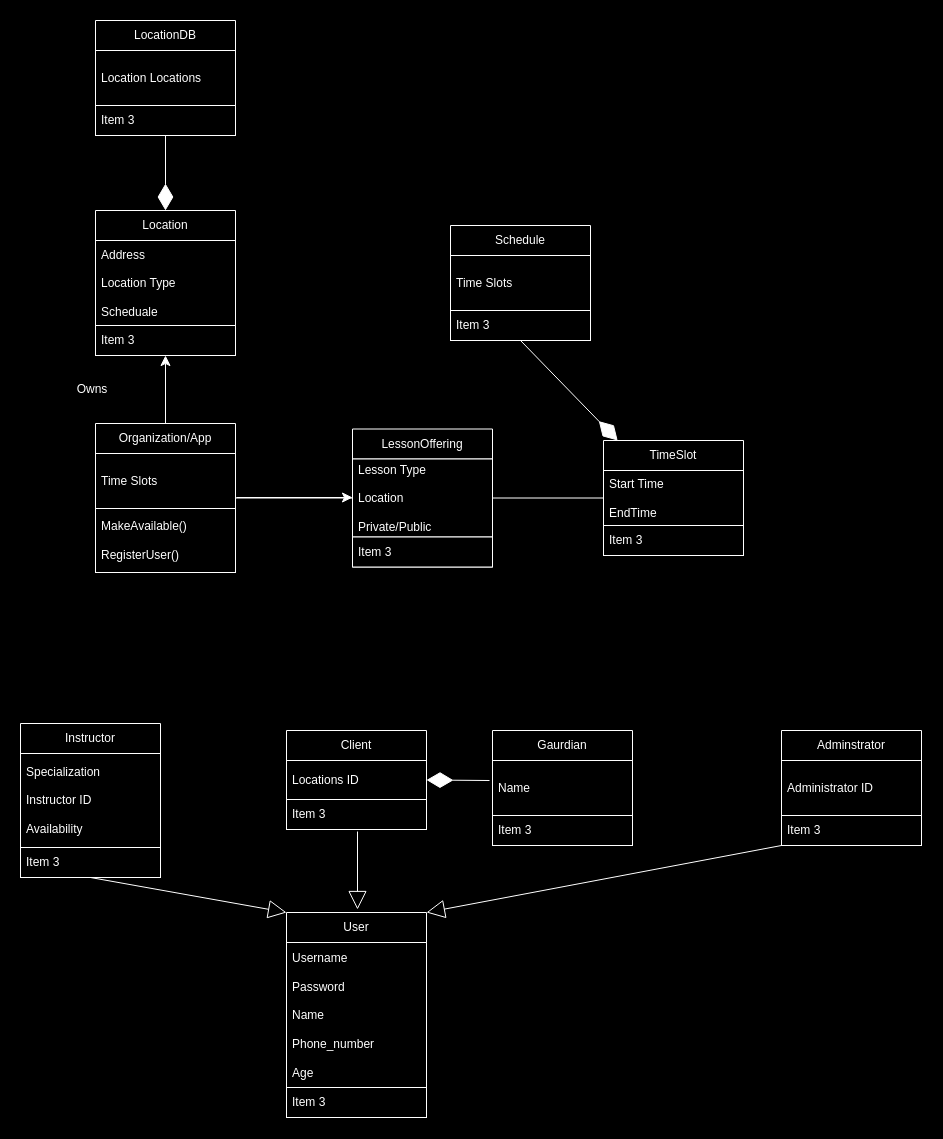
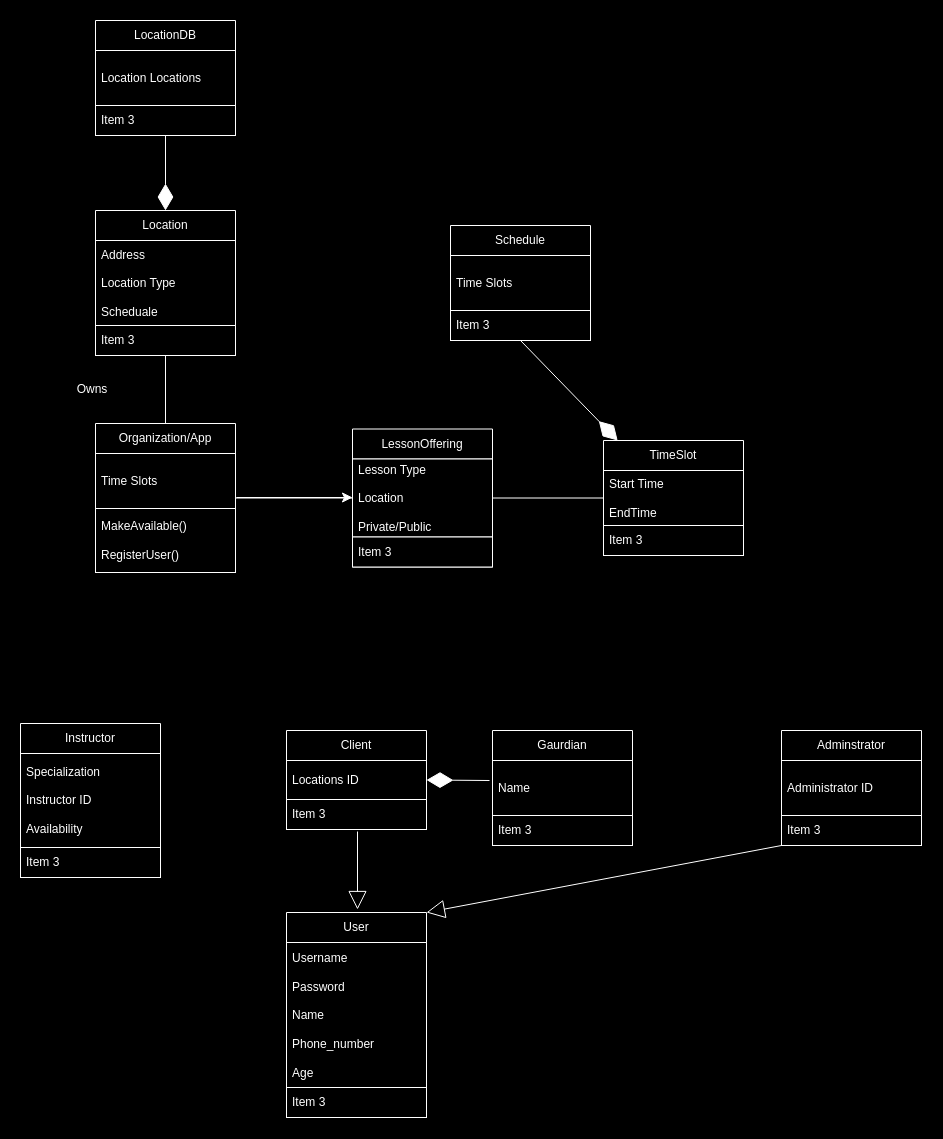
edge "Organization/App" -> "Location": arrowhead classic -> none
edge "Instructor" -> "User": removed
